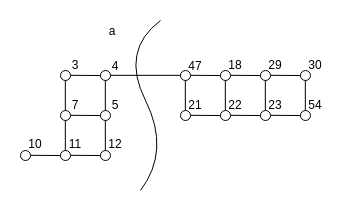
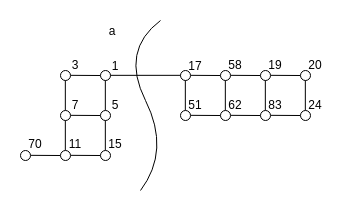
node "18": label "18" -> "58"
node "29": label "29" -> "19"
node "30": label "30" -> "20"
node "4": label "4" -> "1"
node "47": label "47" -> "17"
node "21": label "21" -> "51"
node "22": label "22" -> "62"
node "23": label "23" -> "83"
node "54": label "54" -> "24"
node "10": label "10" -> "70"
node "12": label "12" -> "15"
